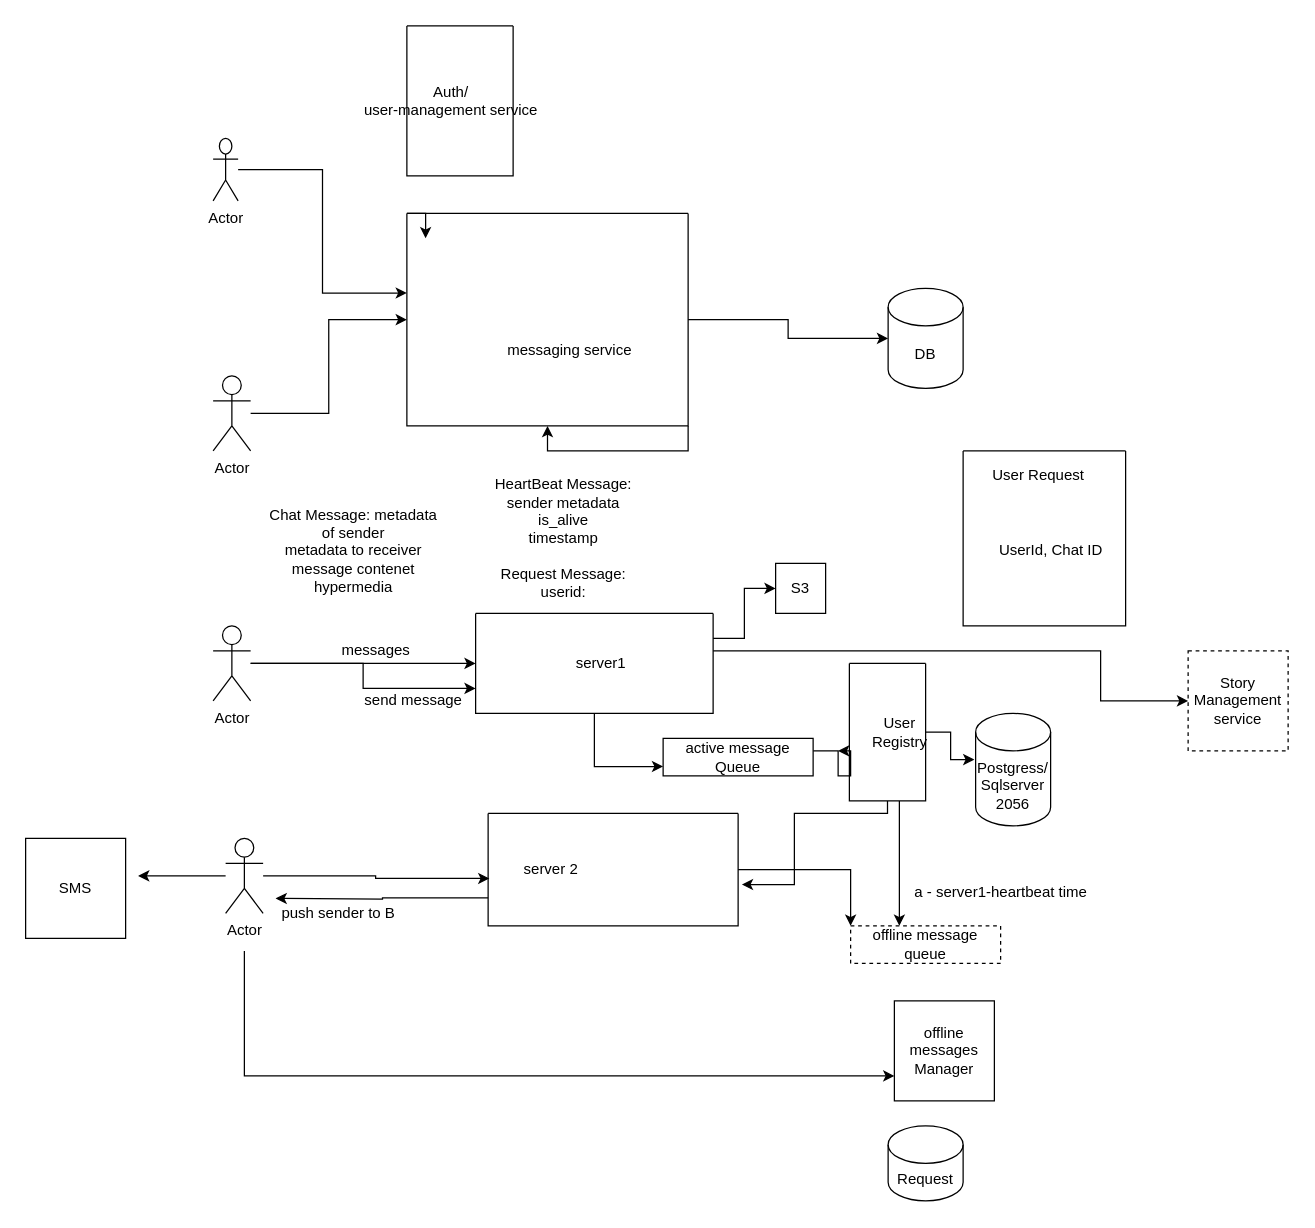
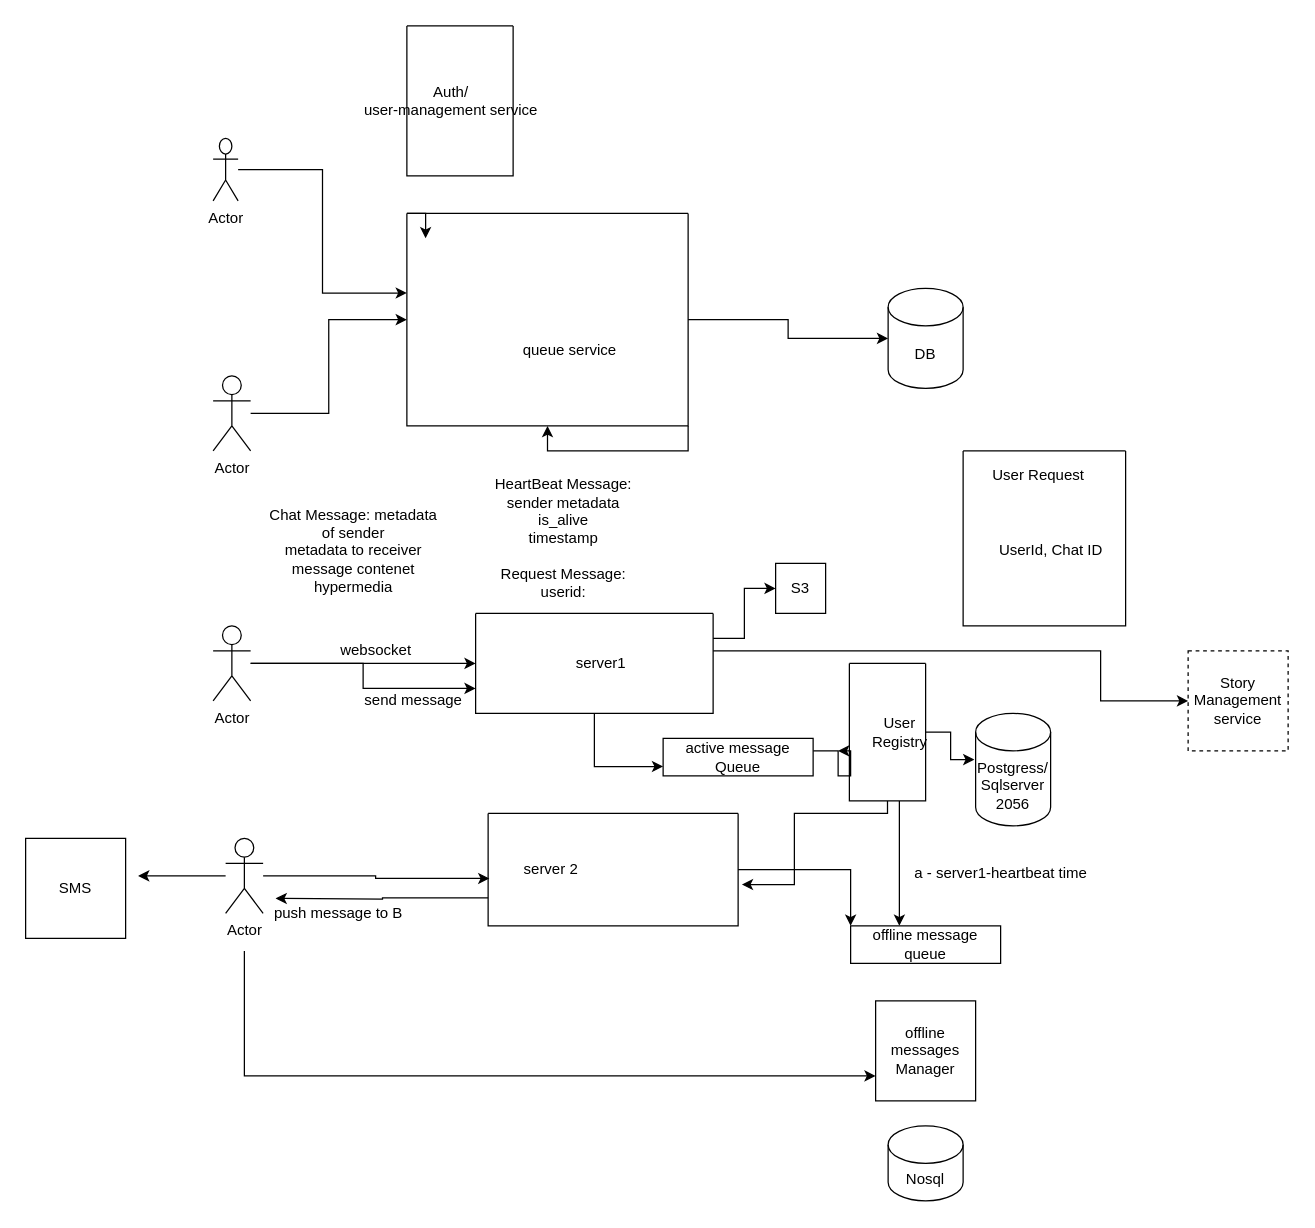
node "messaging service": label "messaging service" -> "queue service"
node "messages": label "messages" -> "websocket"
node "a - server1-heartbeat time": moved (1001, 882) -> (1001, 863)
node "push sender to B": label "push sender to B" -> "push message to B"
node "offline message queue": style dashed -> solid
node "offline messages Manager": moved (944, 1051) -> (926, 1051)
node "Request": label "Request" -> "Nosql"
